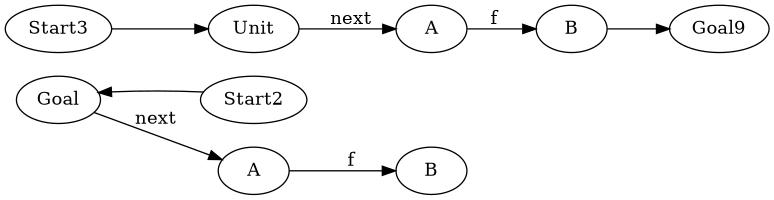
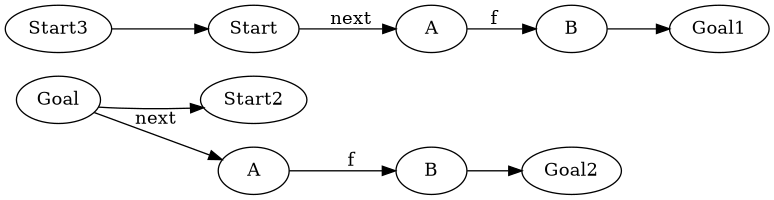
node "Unit": label "Unit" -> "Start"
node "Goal9": label "Goal9" -> "Goal1"
edge "Start2" -> "Goal": reversed
node "Goal2": added
